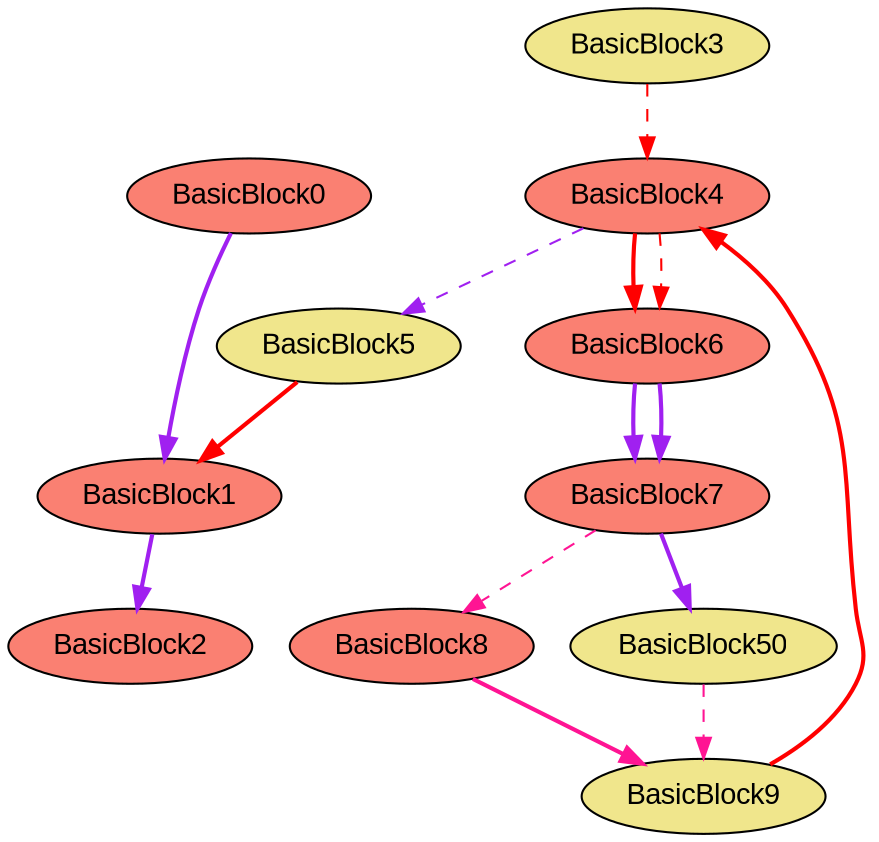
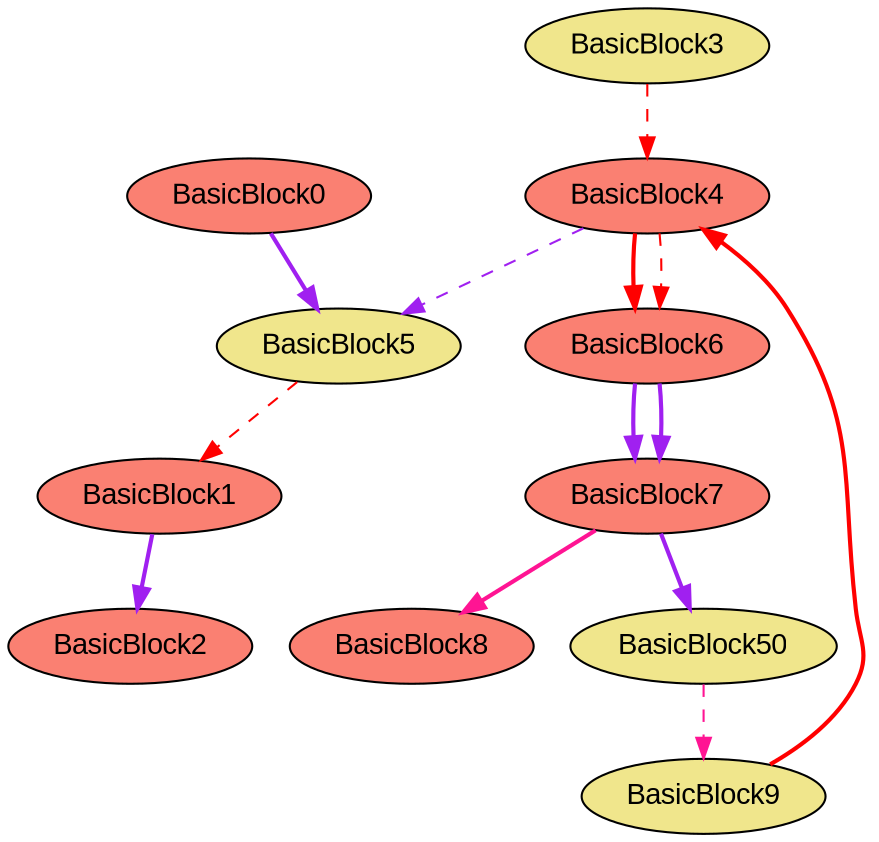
edge "BasicBlock0" -> "BasicBlock1": now "BasicBlock0" -> "BasicBlock5"
edge "BasicBlock5" -> "BasicBlock1": style bold -> dashed
edge "BasicBlock7" -> "BasicBlock8": style dashed -> bold
edge "BasicBlock8" -> "BasicBlock9": removed
